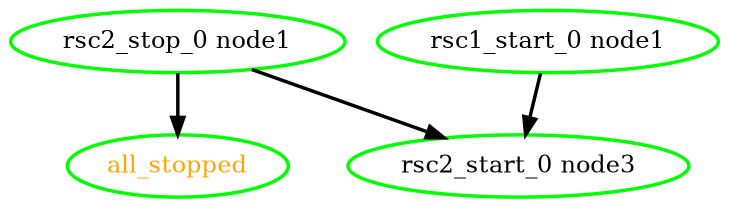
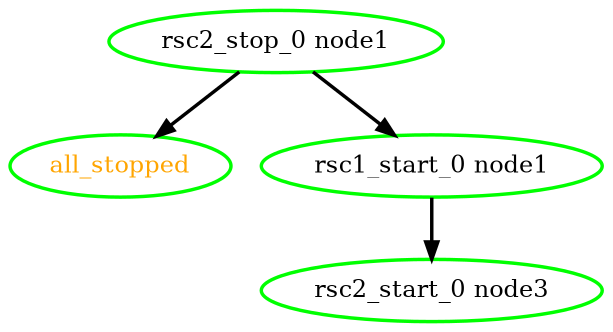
edge "rsc2_stop_0 node1" -> "rsc2_start_0 node3": now "rsc2_stop_0 node1" -> "rsc1_start_0 node1"
